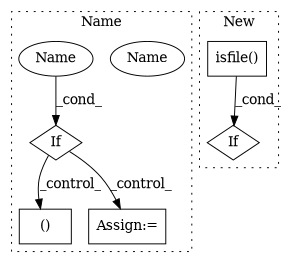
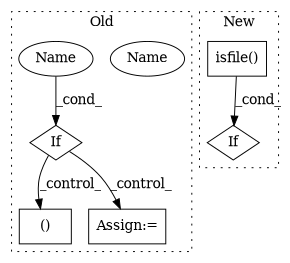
cluster "Name": label "Name" -> "Old"
